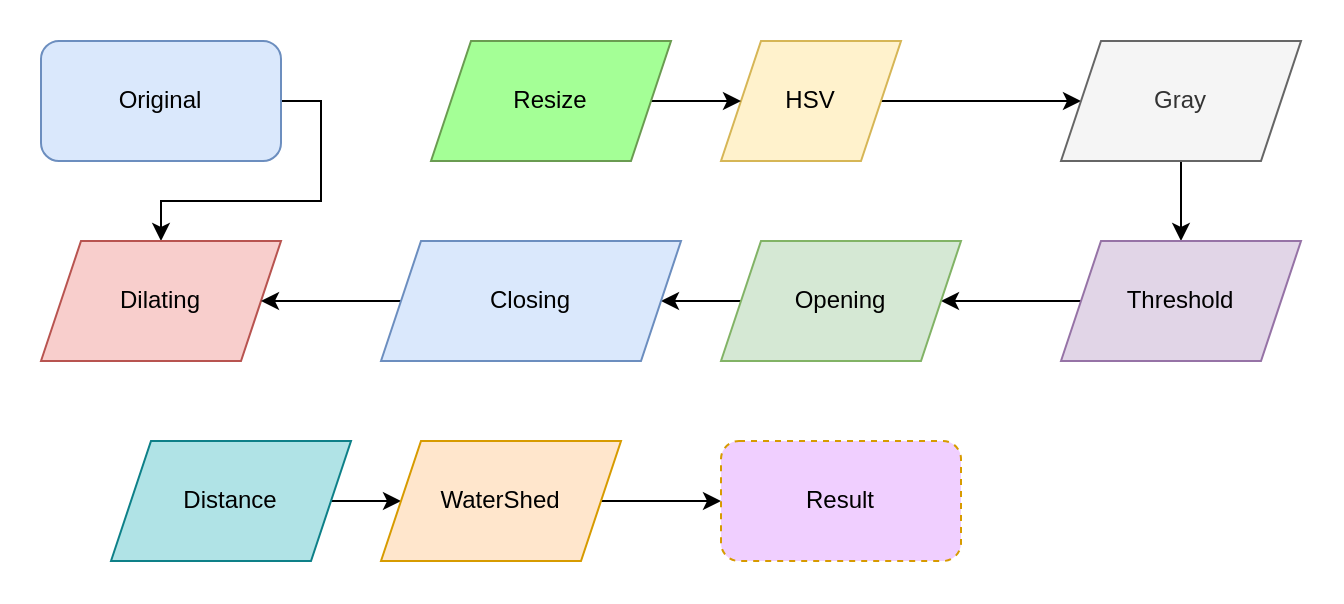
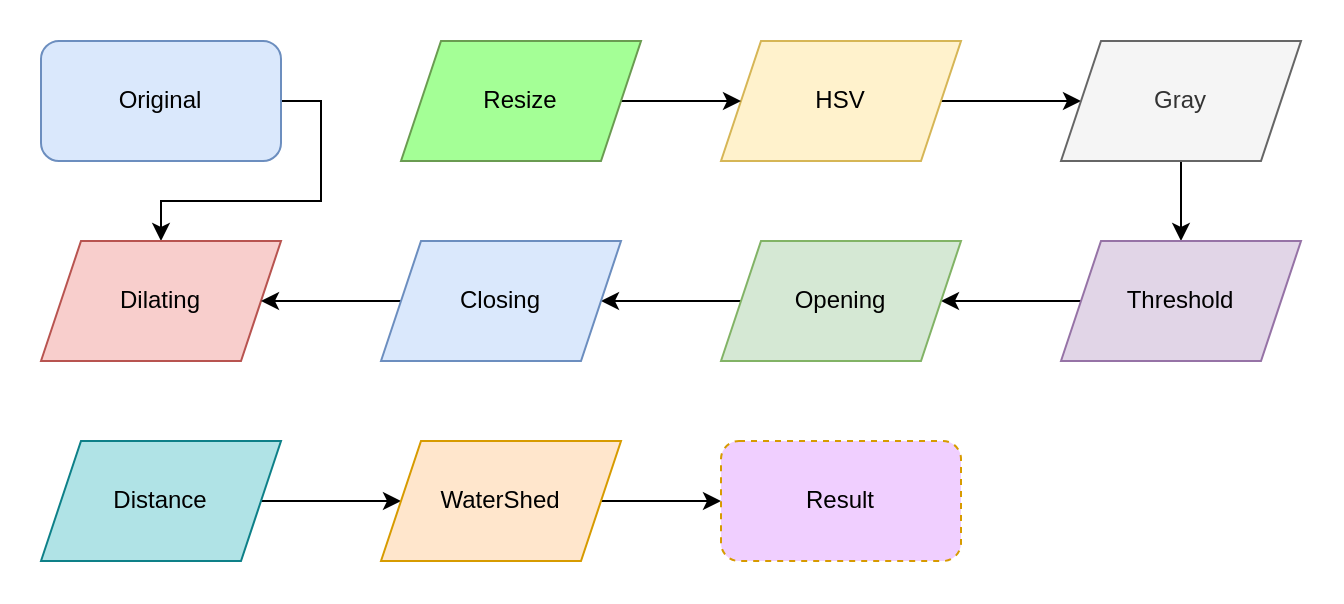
node "Resize": moved (551, 101) -> (521, 101)
node "HSV": size 180x120 -> 240x120
node "Closing": size 300x120 -> 240x120
node "Distance": moved (231, 501) -> (161, 501)
